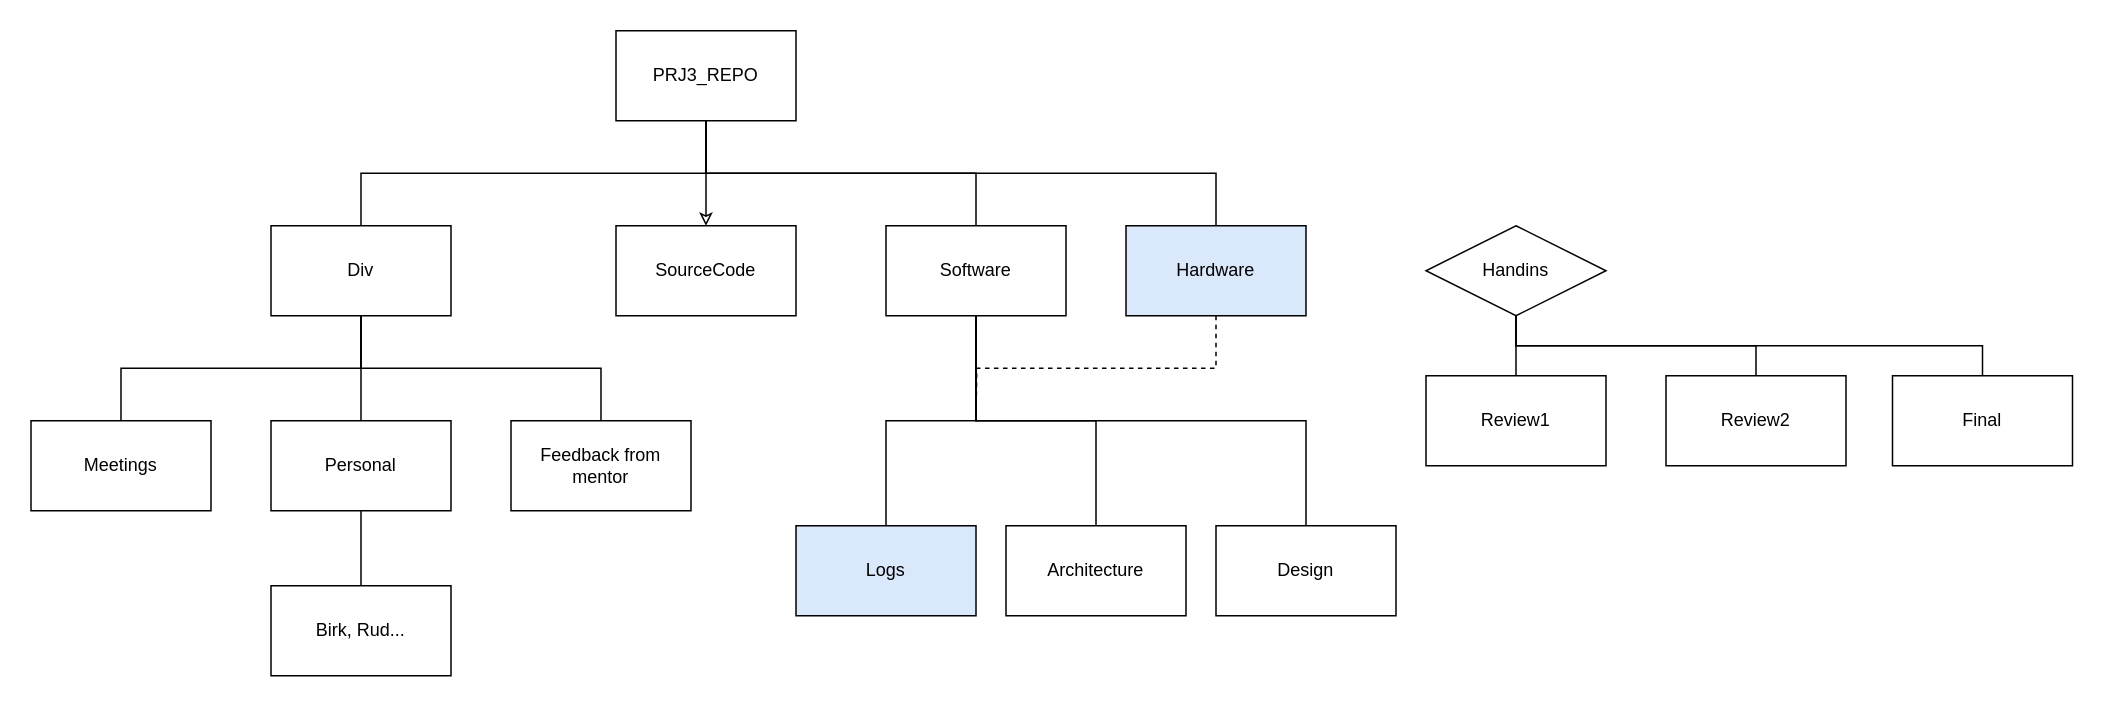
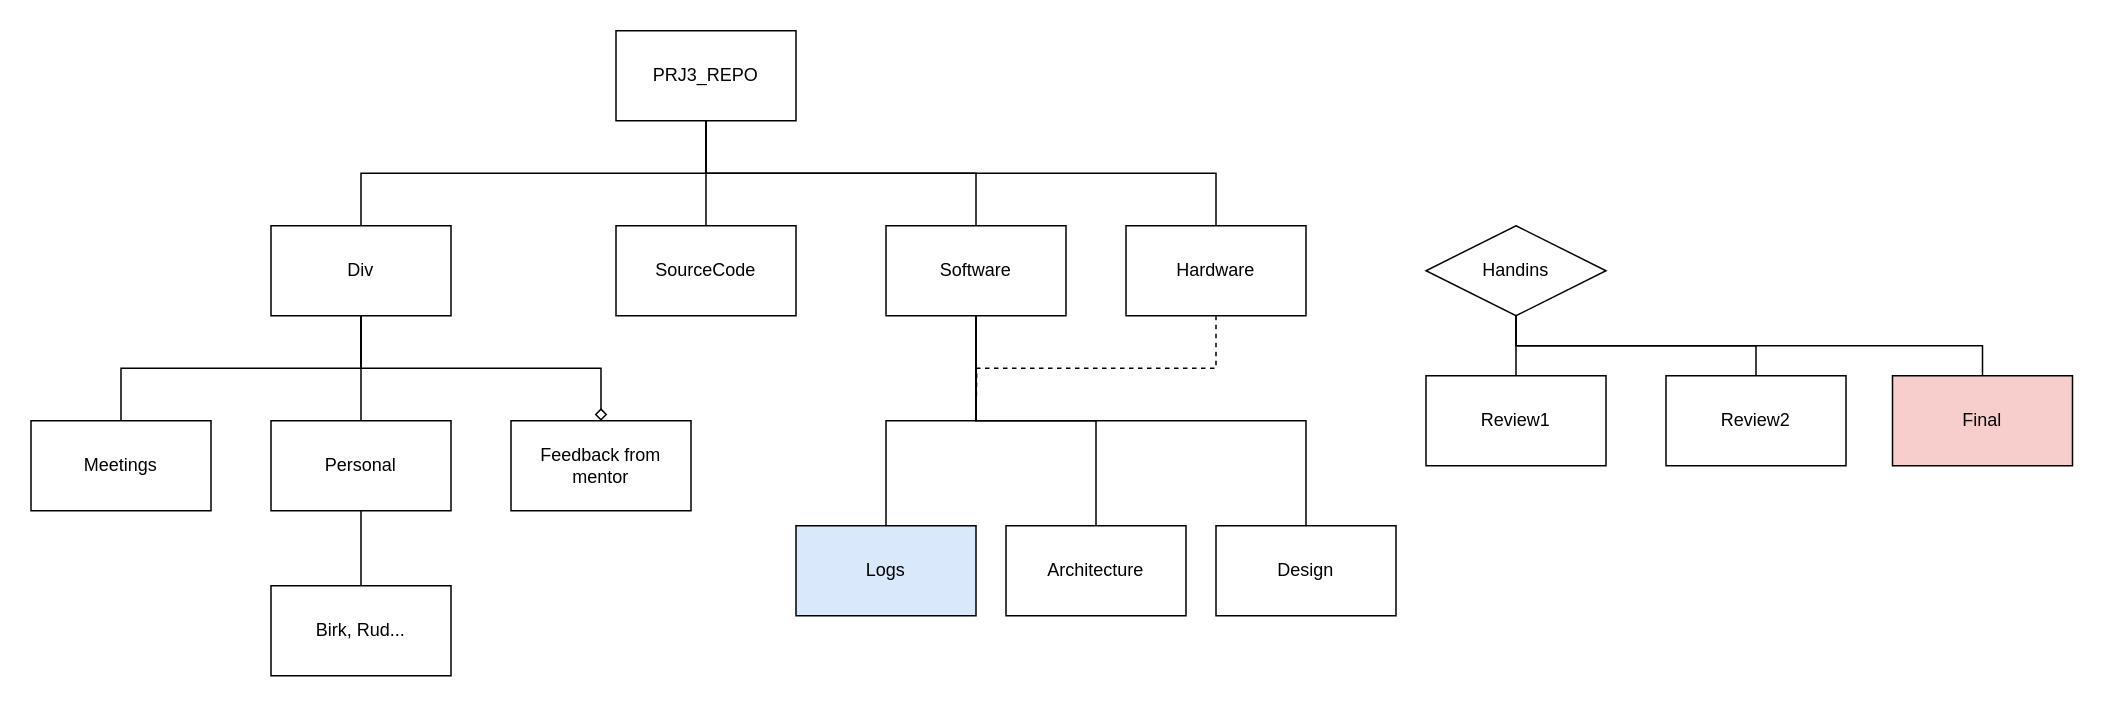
edge "PRJ3_REPO" -> "SourceCode": arrowhead classic -> none
node "Hardware": fillcolor #dae8fc -> #ffffff
edge "Div" -- "Feedback from mentor": arrowhead none -> diamond
node "Final": fillcolor #ffffff -> #f8cecc
